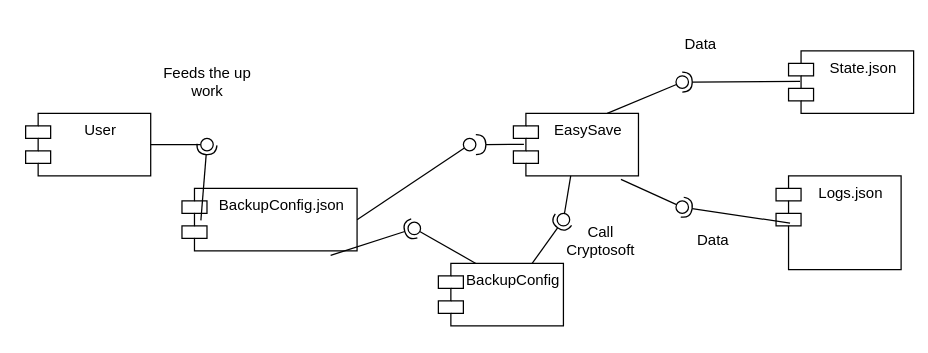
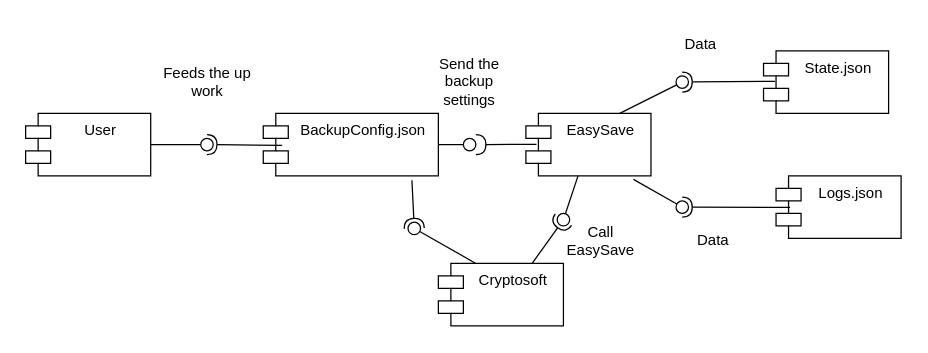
node "Send the backup settings": added
node "State.json": moved (851, 82) -> (826, 82)
node "EasySave": moved (576, 144) -> (588, 144)
node "BackupConfig.json": moved (269, 219) -> (351, 144)
node "Logs.json": size 125x94 -> 125x63
node "Call Cryptosoft": label "Call Cryptosoft" -> "Call EasySave"
node "BackupConfig": label "BackupConfig" -> "Cryptosoft"
